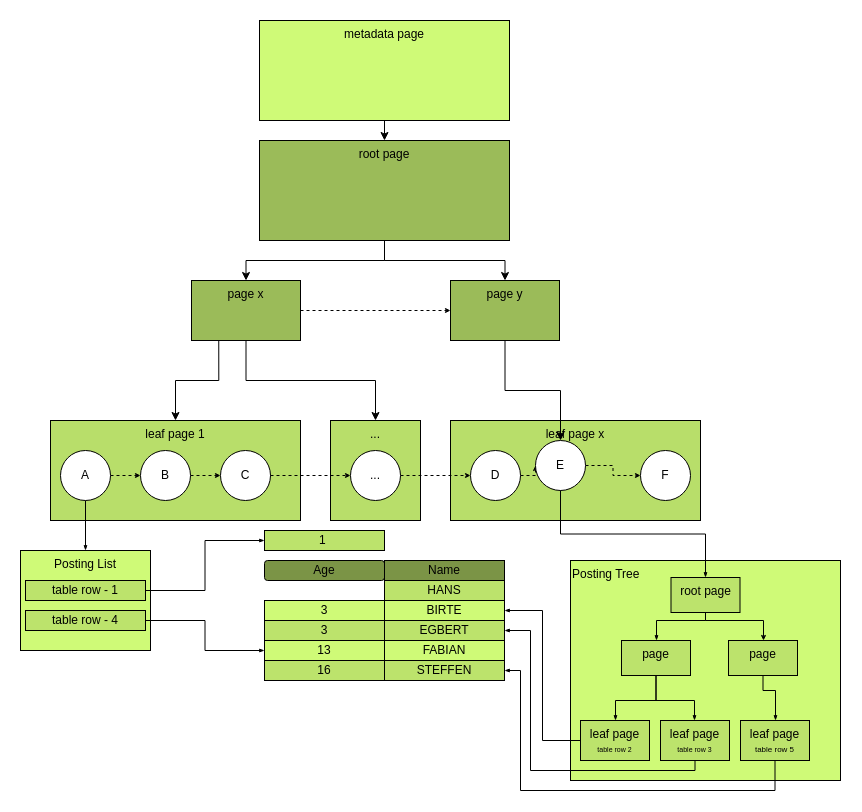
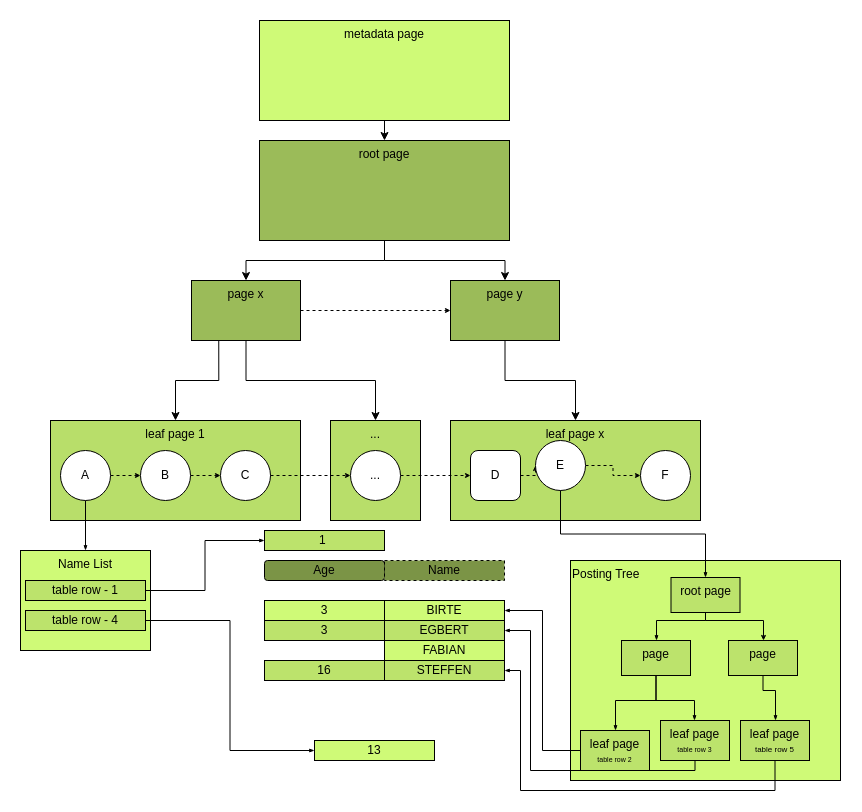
edge "page y" -> "E": now "page y" -> "leaf page x"
node "D": shape ellipse -> rounded rectangle
node "Posting List": label "Posting List" -> "Name List"
node "Name": style solid -> dashed
node "HANS": removed
node "13": moved (325, 651) -> (375, 751)
node "leaf page table row 2": moved (615, 741) -> (615, 751)
